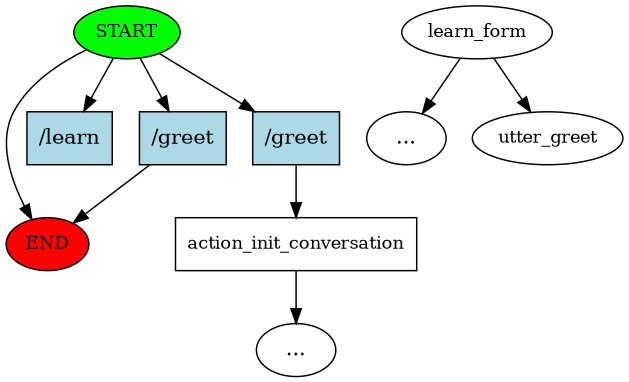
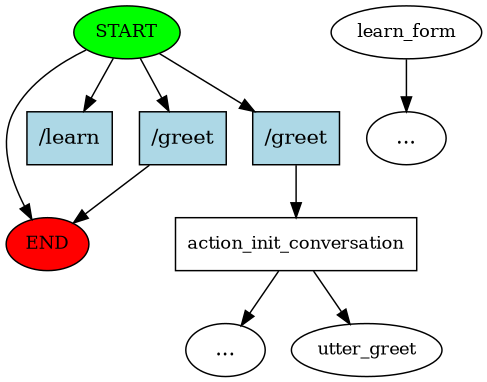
edge "learn_form" -> "utter_greet": now "action_init_conversation" -> "utter_greet"
